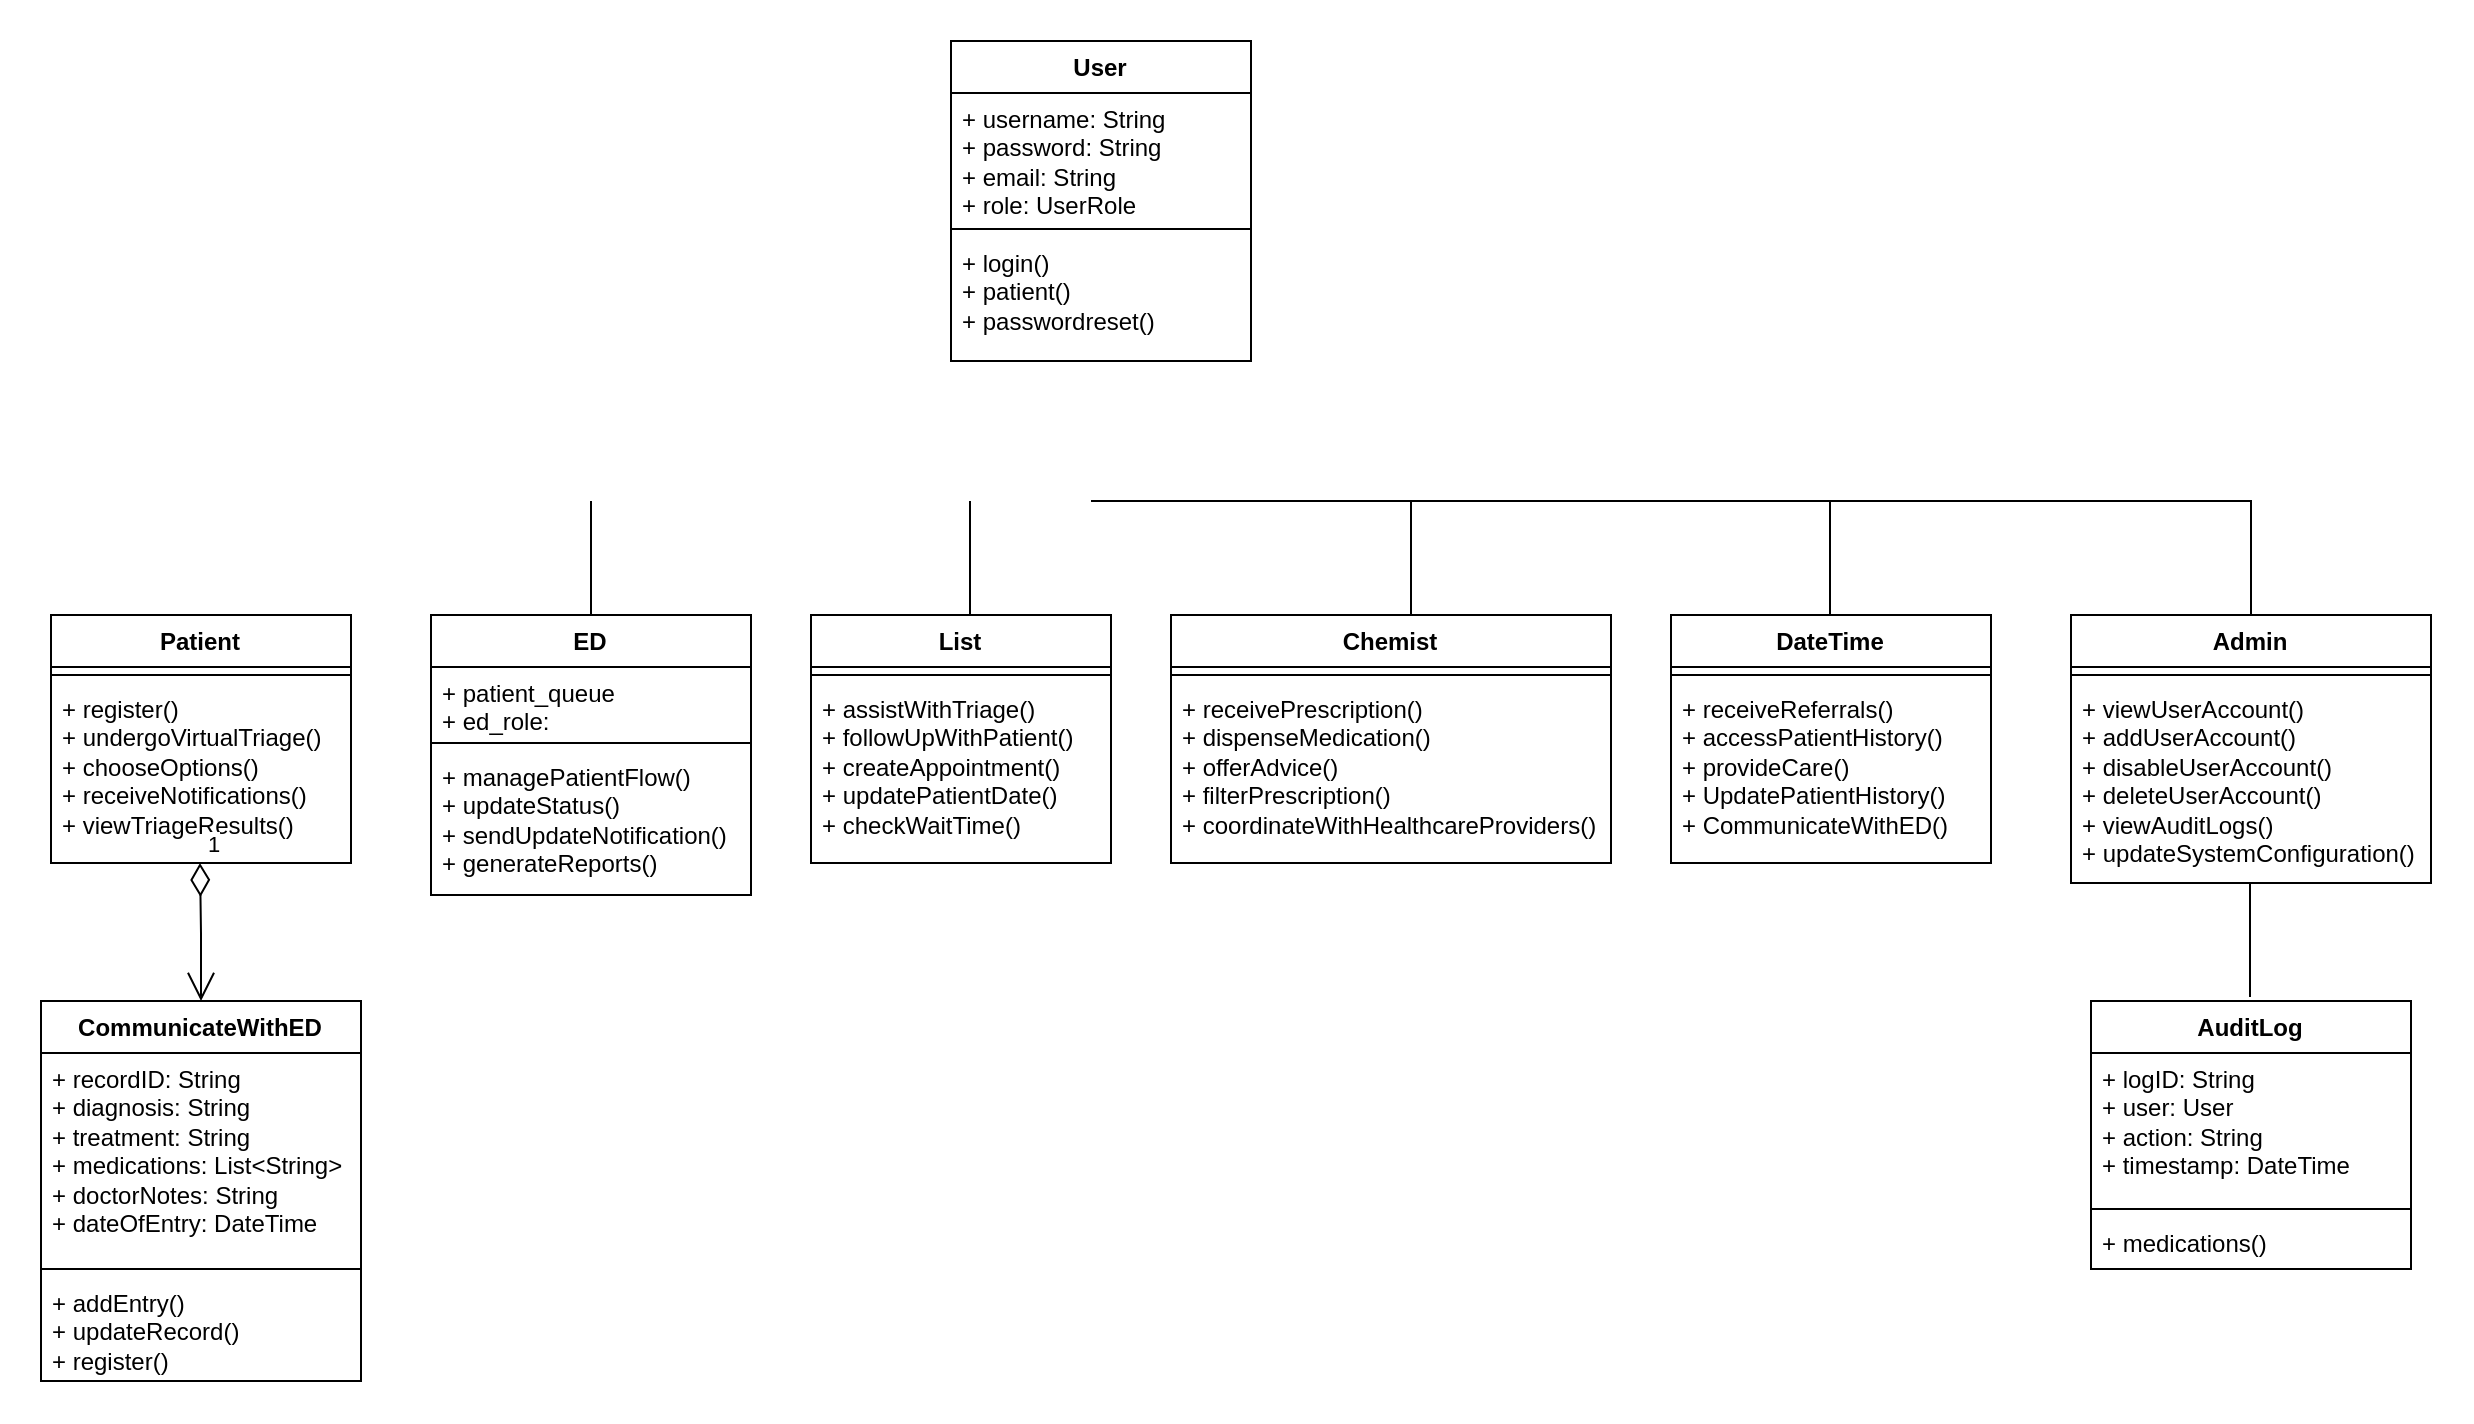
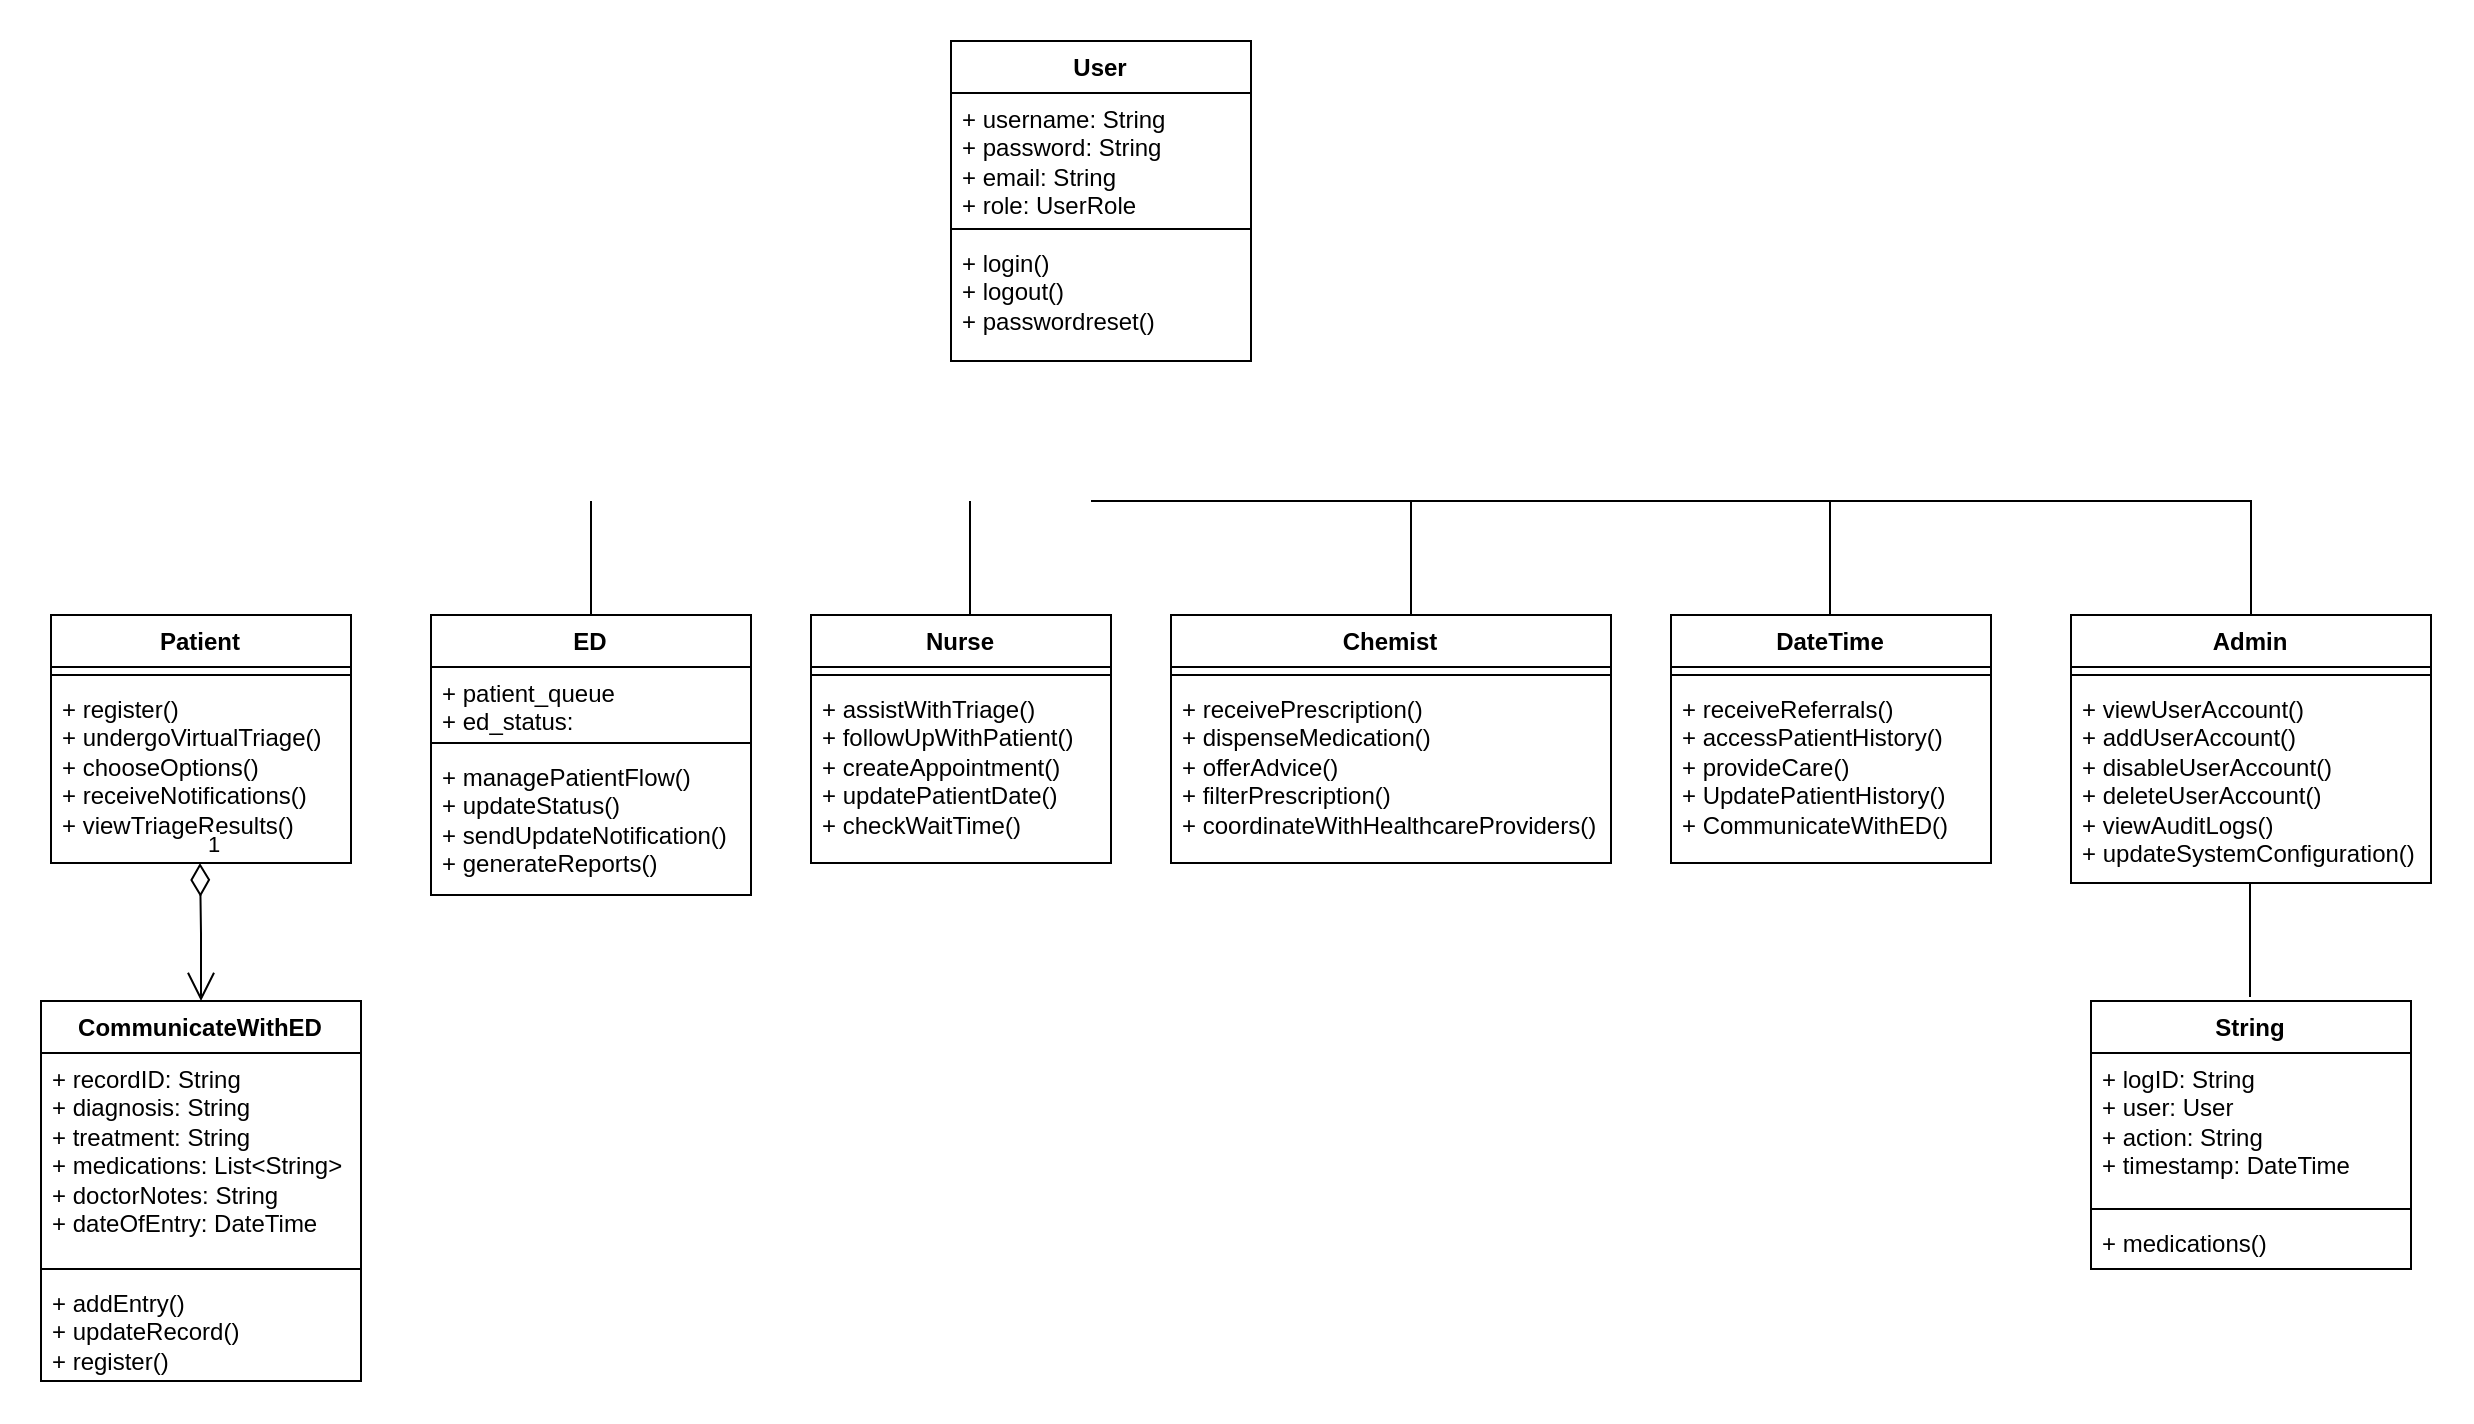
node "+ login() + patient() + passwordreset()": label "+ login() + patient() + passwordreset()" -> "+ login() + logout() + passwordreset()"
node "List": label "List" -> "Nurse"
node "+ patient_queue + ed_role:": label "+ patient_queue + ed_role:" -> "+ patient_queue + ed_status:"
node "AuditLog": label "AuditLog" -> "String"
